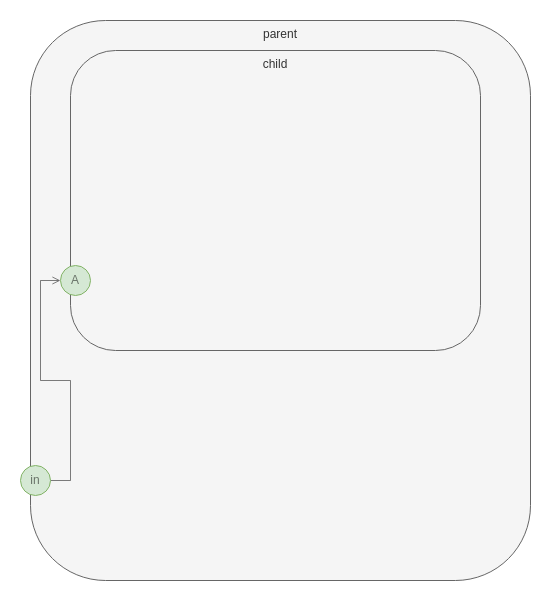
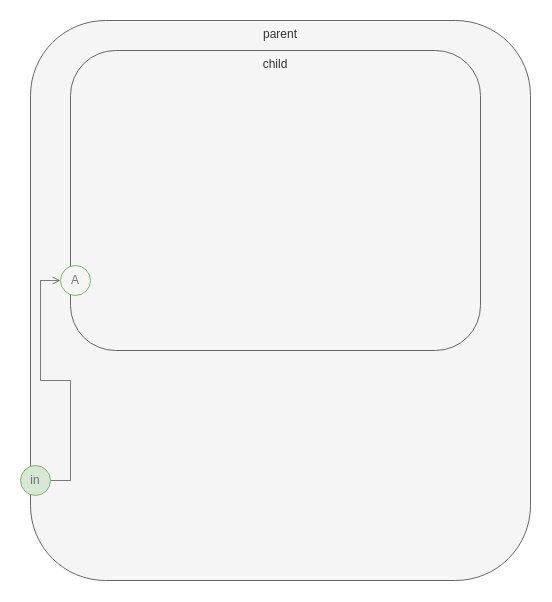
node "A": fillcolor #d5e8d4 -> #f5f5f5
